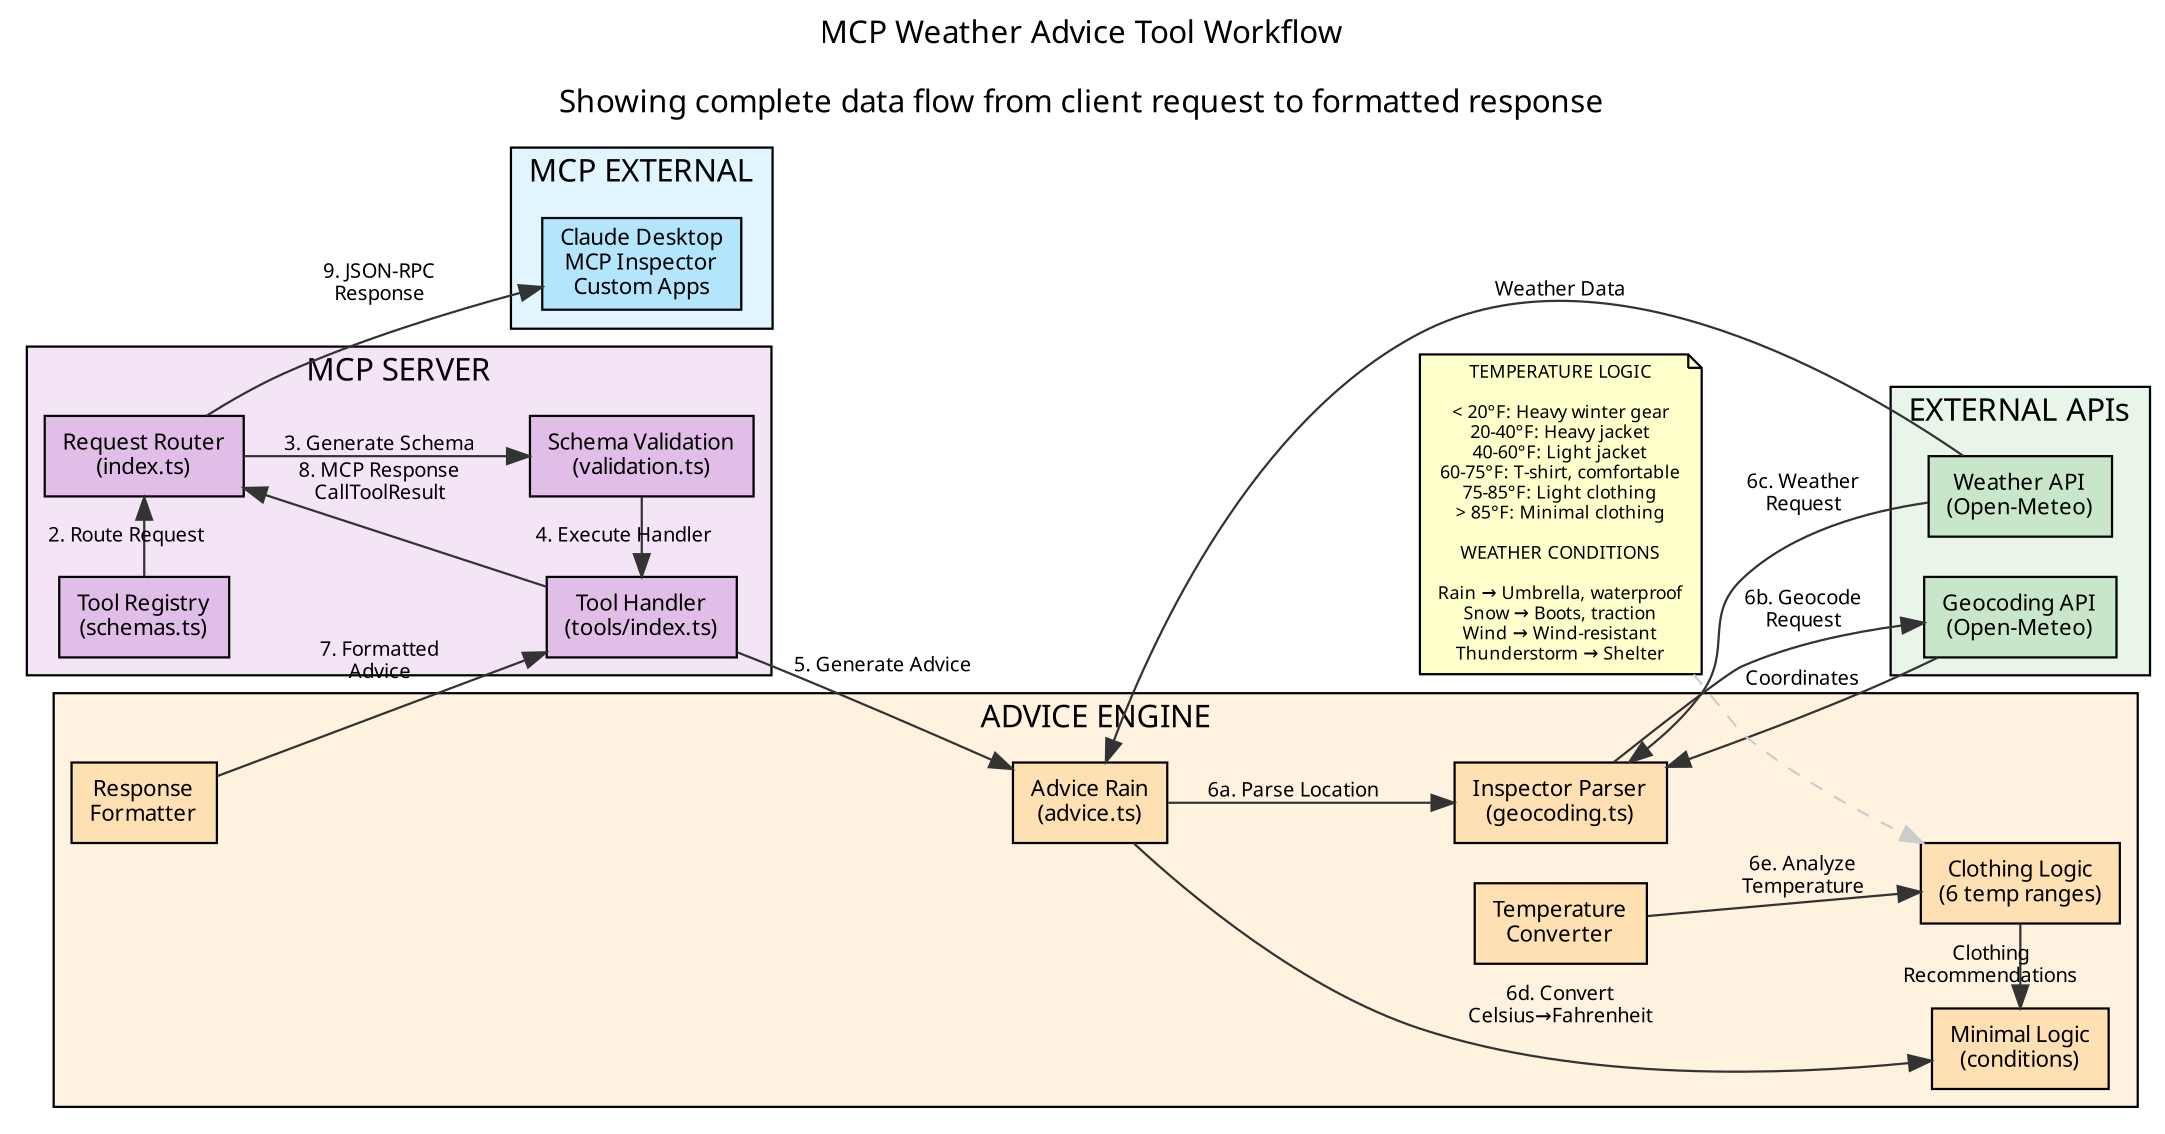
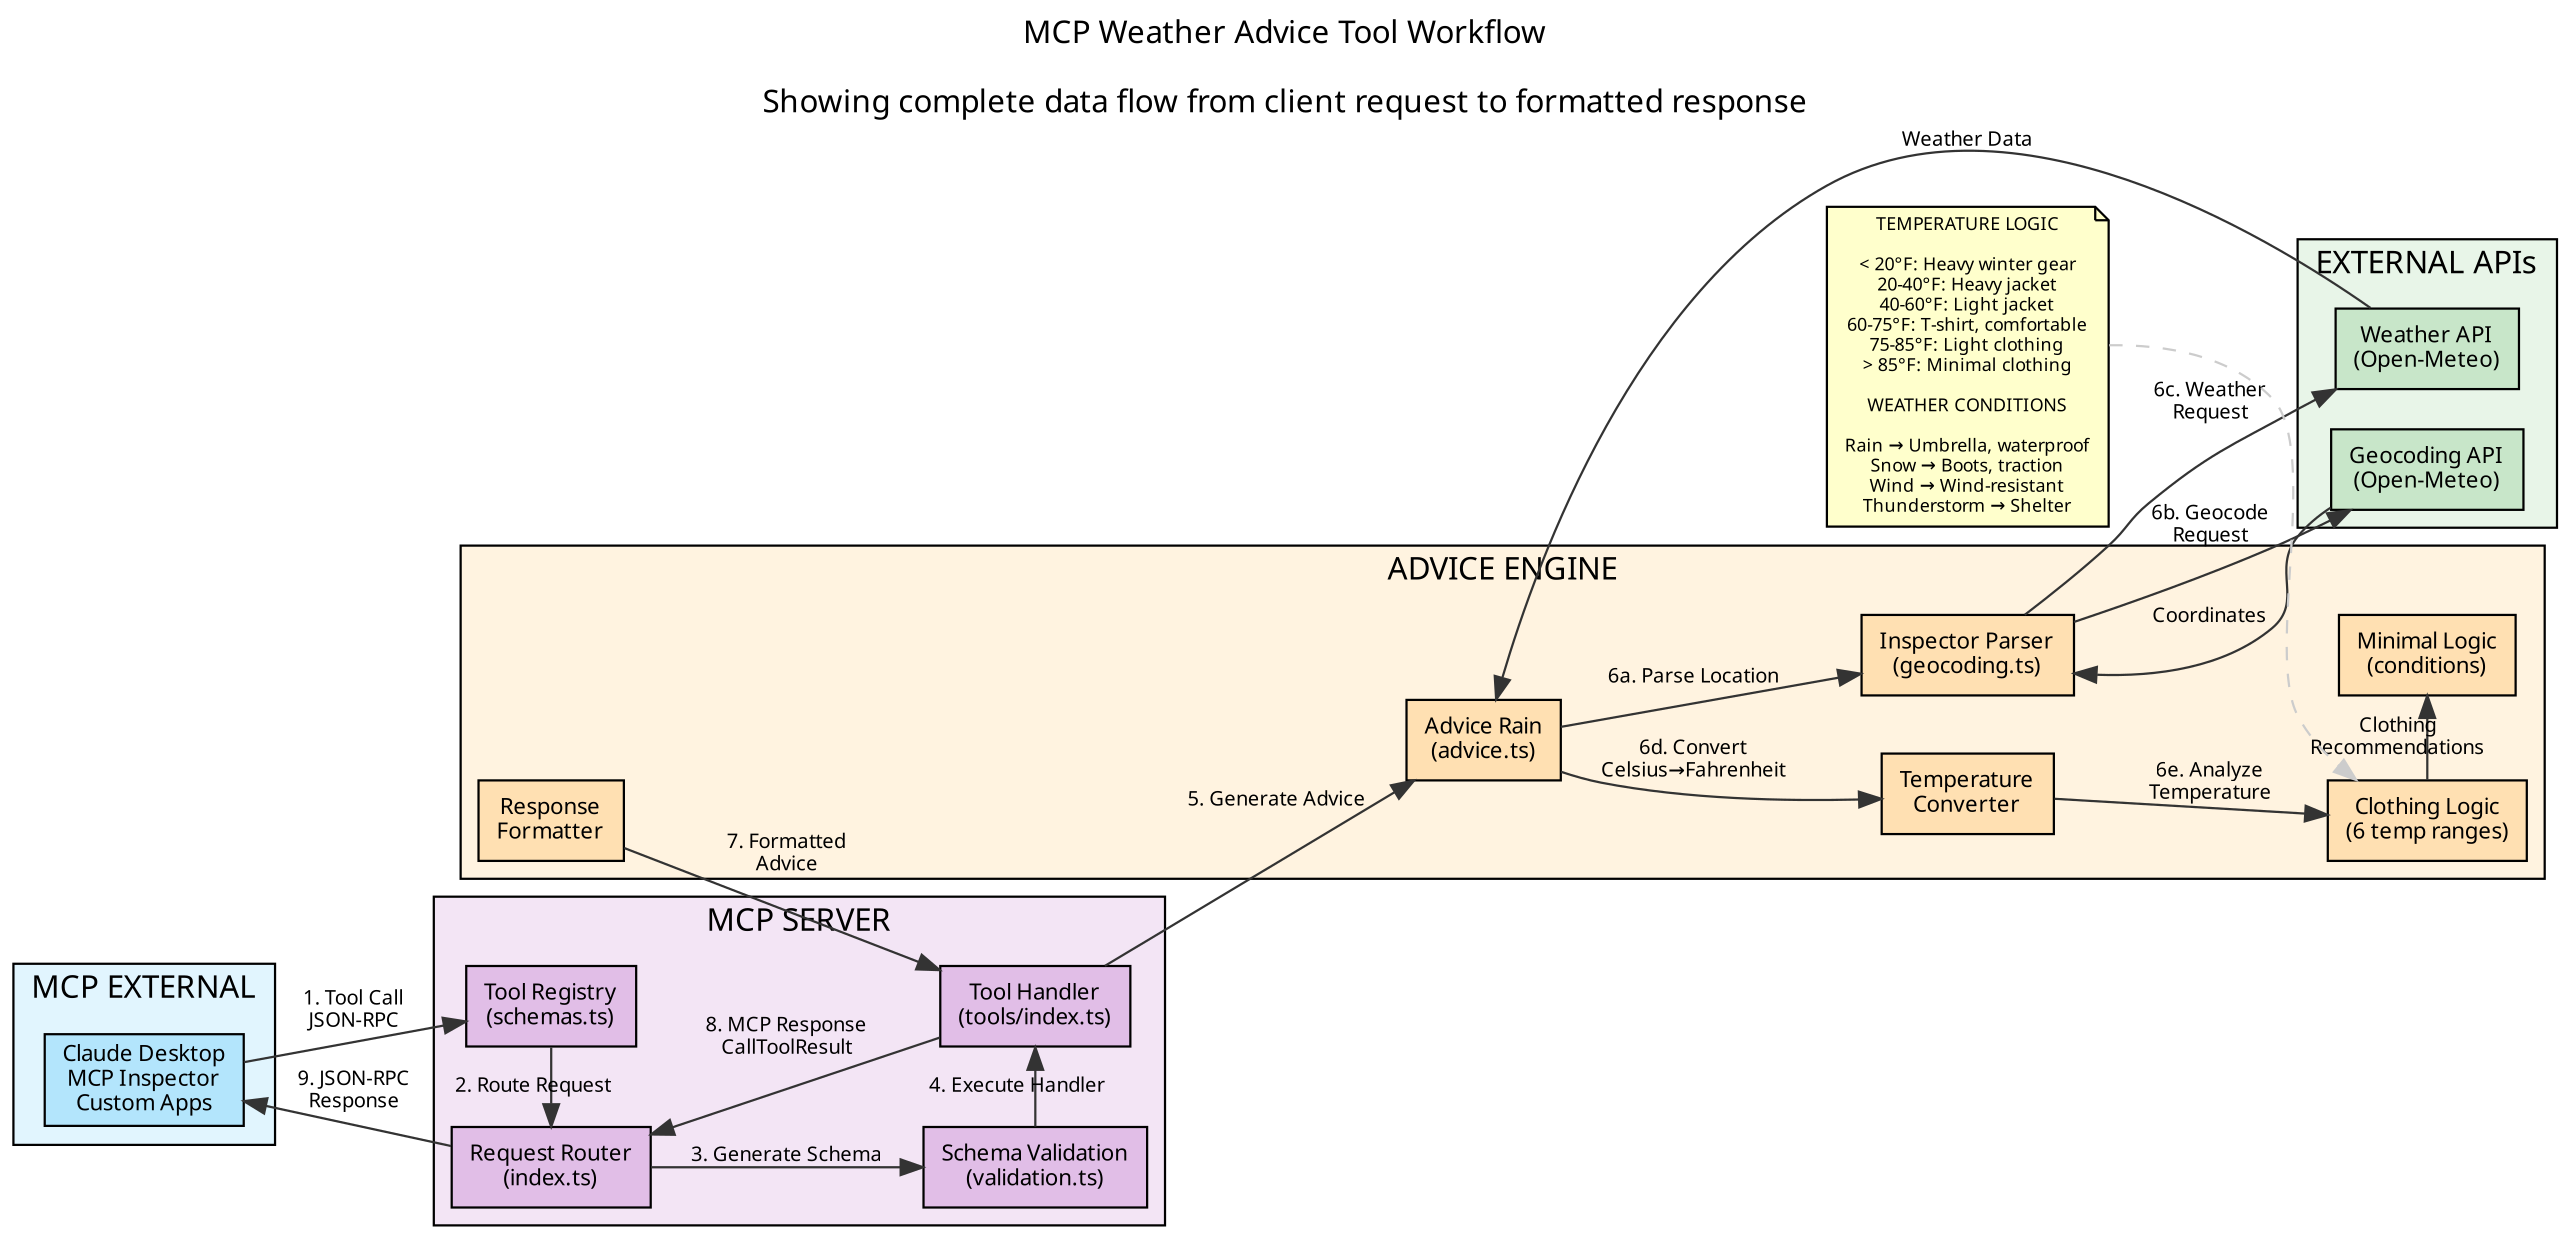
edge "Weather API (Open-Meteo)" -> "Inspector Parser (geocoding.ts)": reversed
edge "Claude Desktop MCP Inspector Custom Apps" -> "Tool Registry (schemas.ts)": added, label "1. Tool Call JSON-RPC"
edge "Advice Rain (advice.ts)" -> "Minimal Logic (conditions)": now "Advice Rain (advice.ts)" -> "Temperature Converter"
